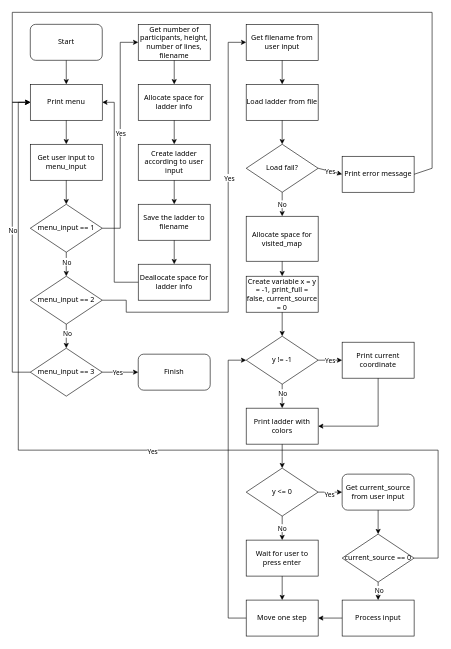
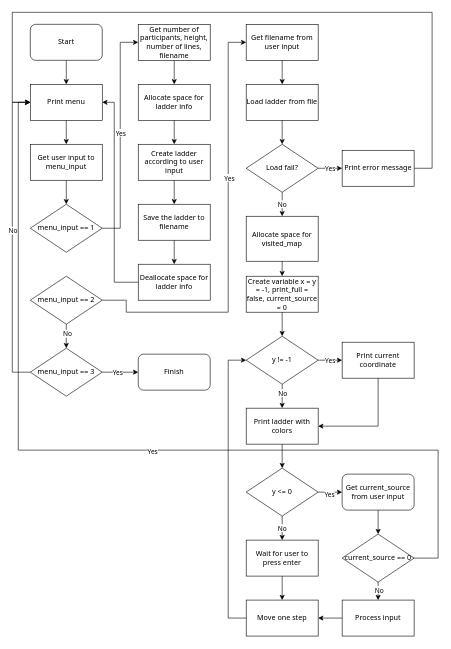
node "Print error message": moved (378, 174) -> (378, 168)
edge "menu_input == 1" -> "menu_input == 2": removed, label "No"
